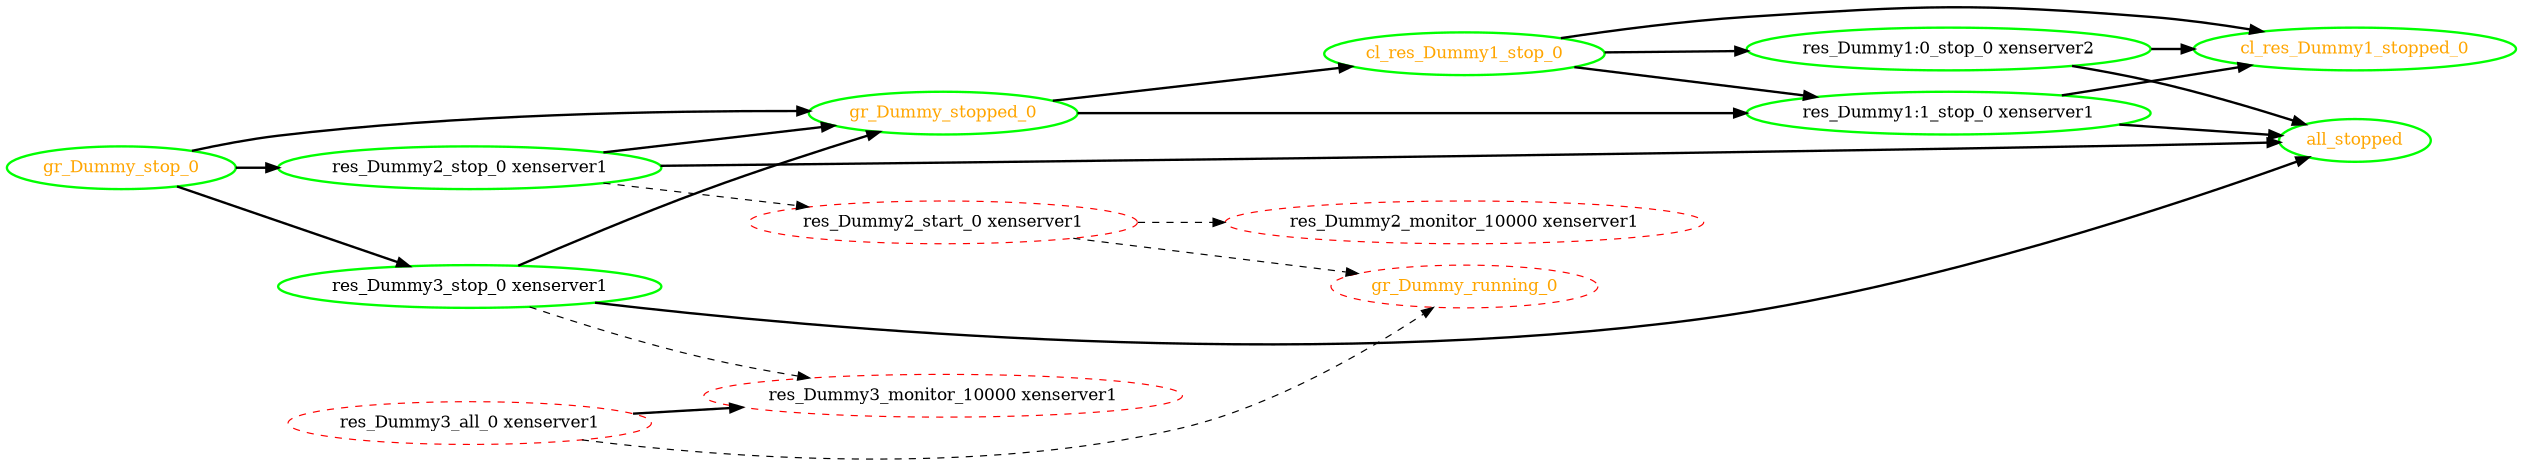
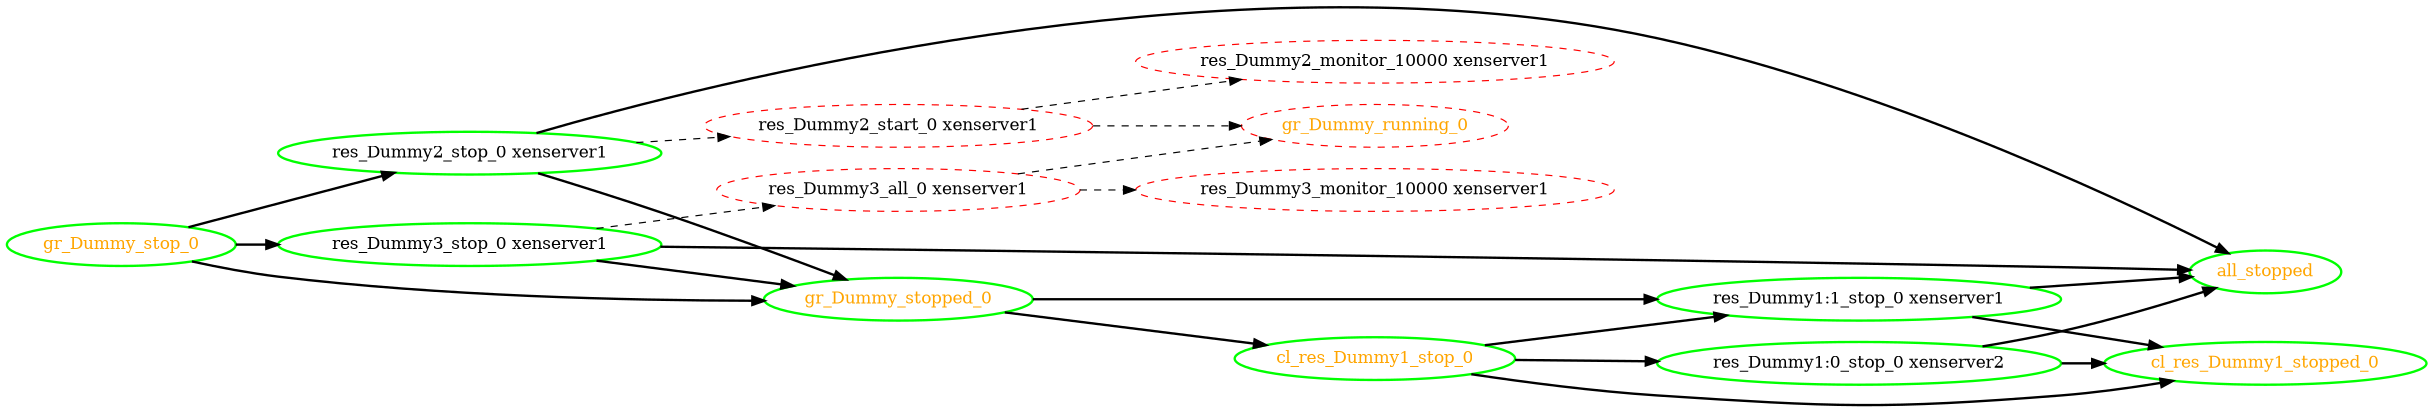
edge "res_Dummy3_stop_0 xenserver1" -> "res_Dummy3_monitor_10000 xenserver1": now "res_Dummy3_stop_0 xenserver1" -> "res_Dummy3_all_0 xenserver1"
edge "res_Dummy3_all_0 xenserver1" -> "res_Dummy3_monitor_10000 xenserver1": style bold -> dashed
